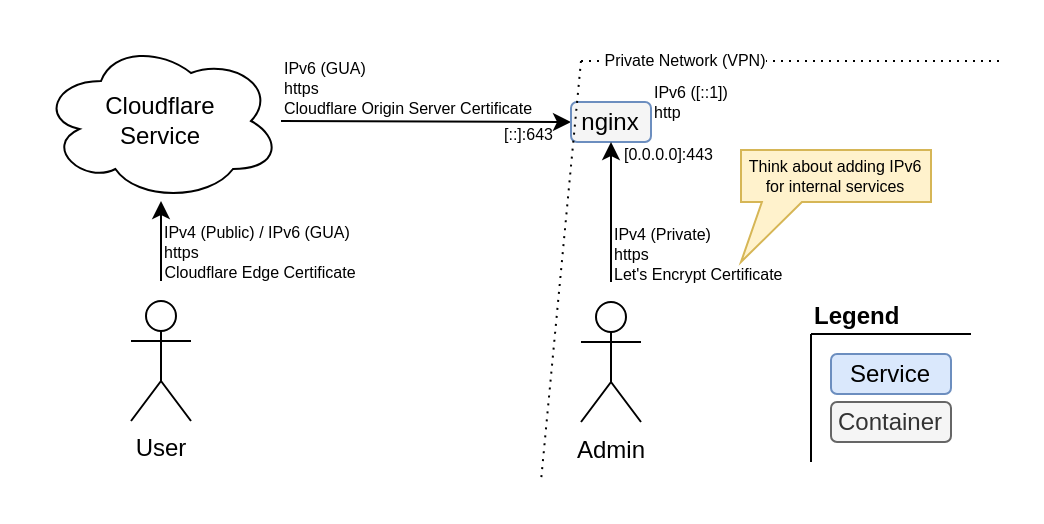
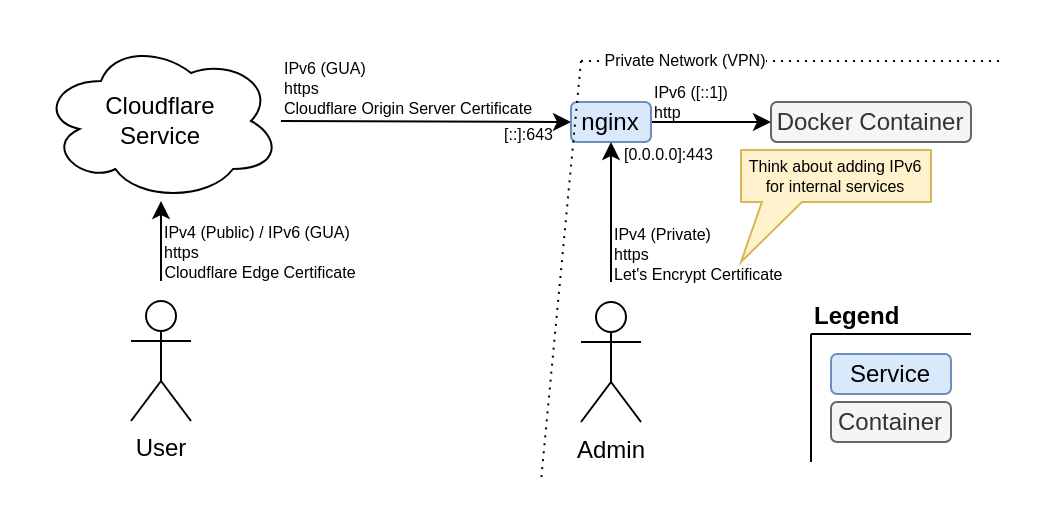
node "nginx": fillcolor #f5f5f5 -> #dae8fc
edge "nginx" -> "Docker Container": added
node "Docker Container": added
